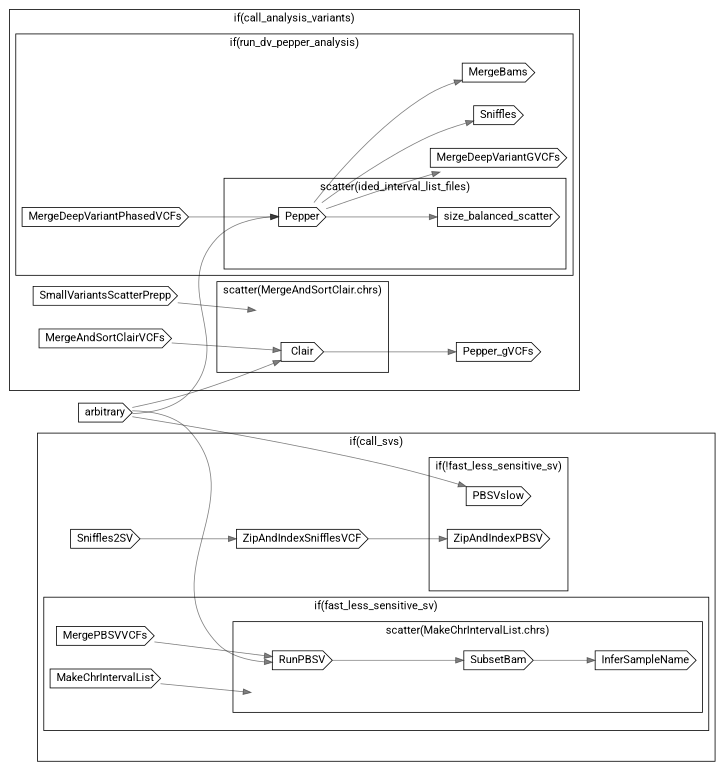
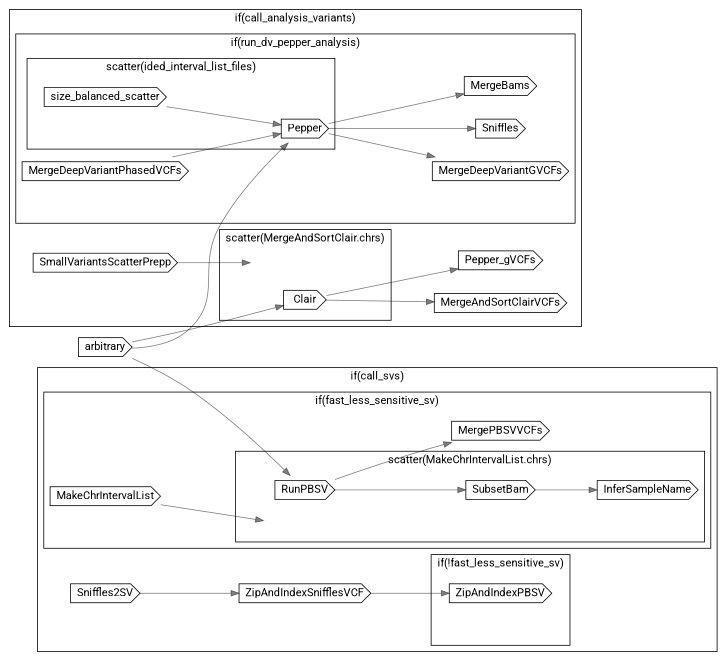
edge "Pepper" -> "size_balanced_scatter": reversed
edge "MergeAndSortClairVCFs" -> "Clair": reversed
node "PBSVslow": removed
edge "MergePBSVVCFs" -> "RunPBSV": reversed
